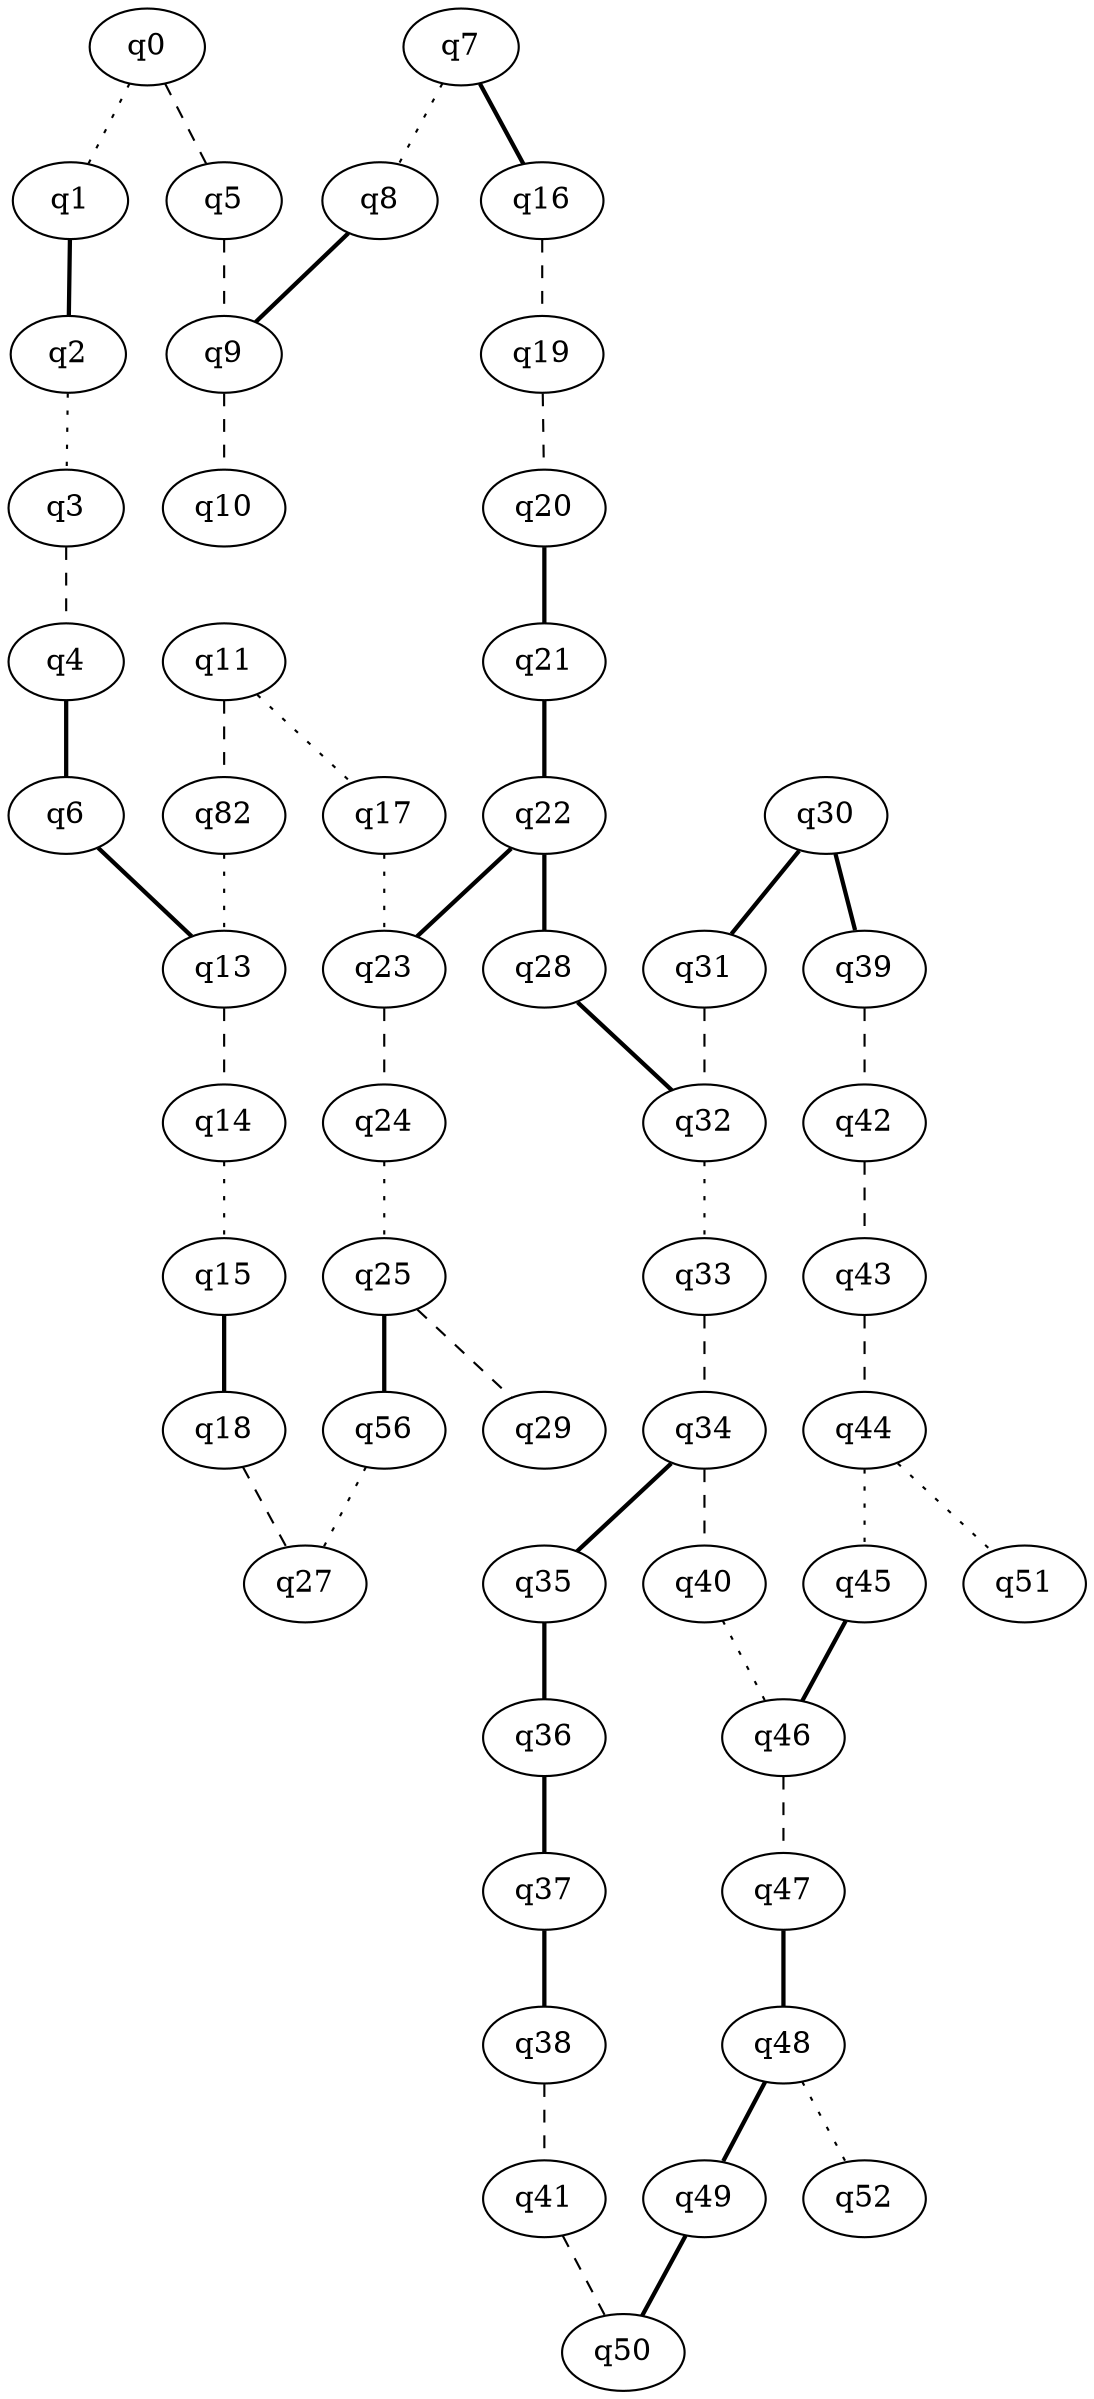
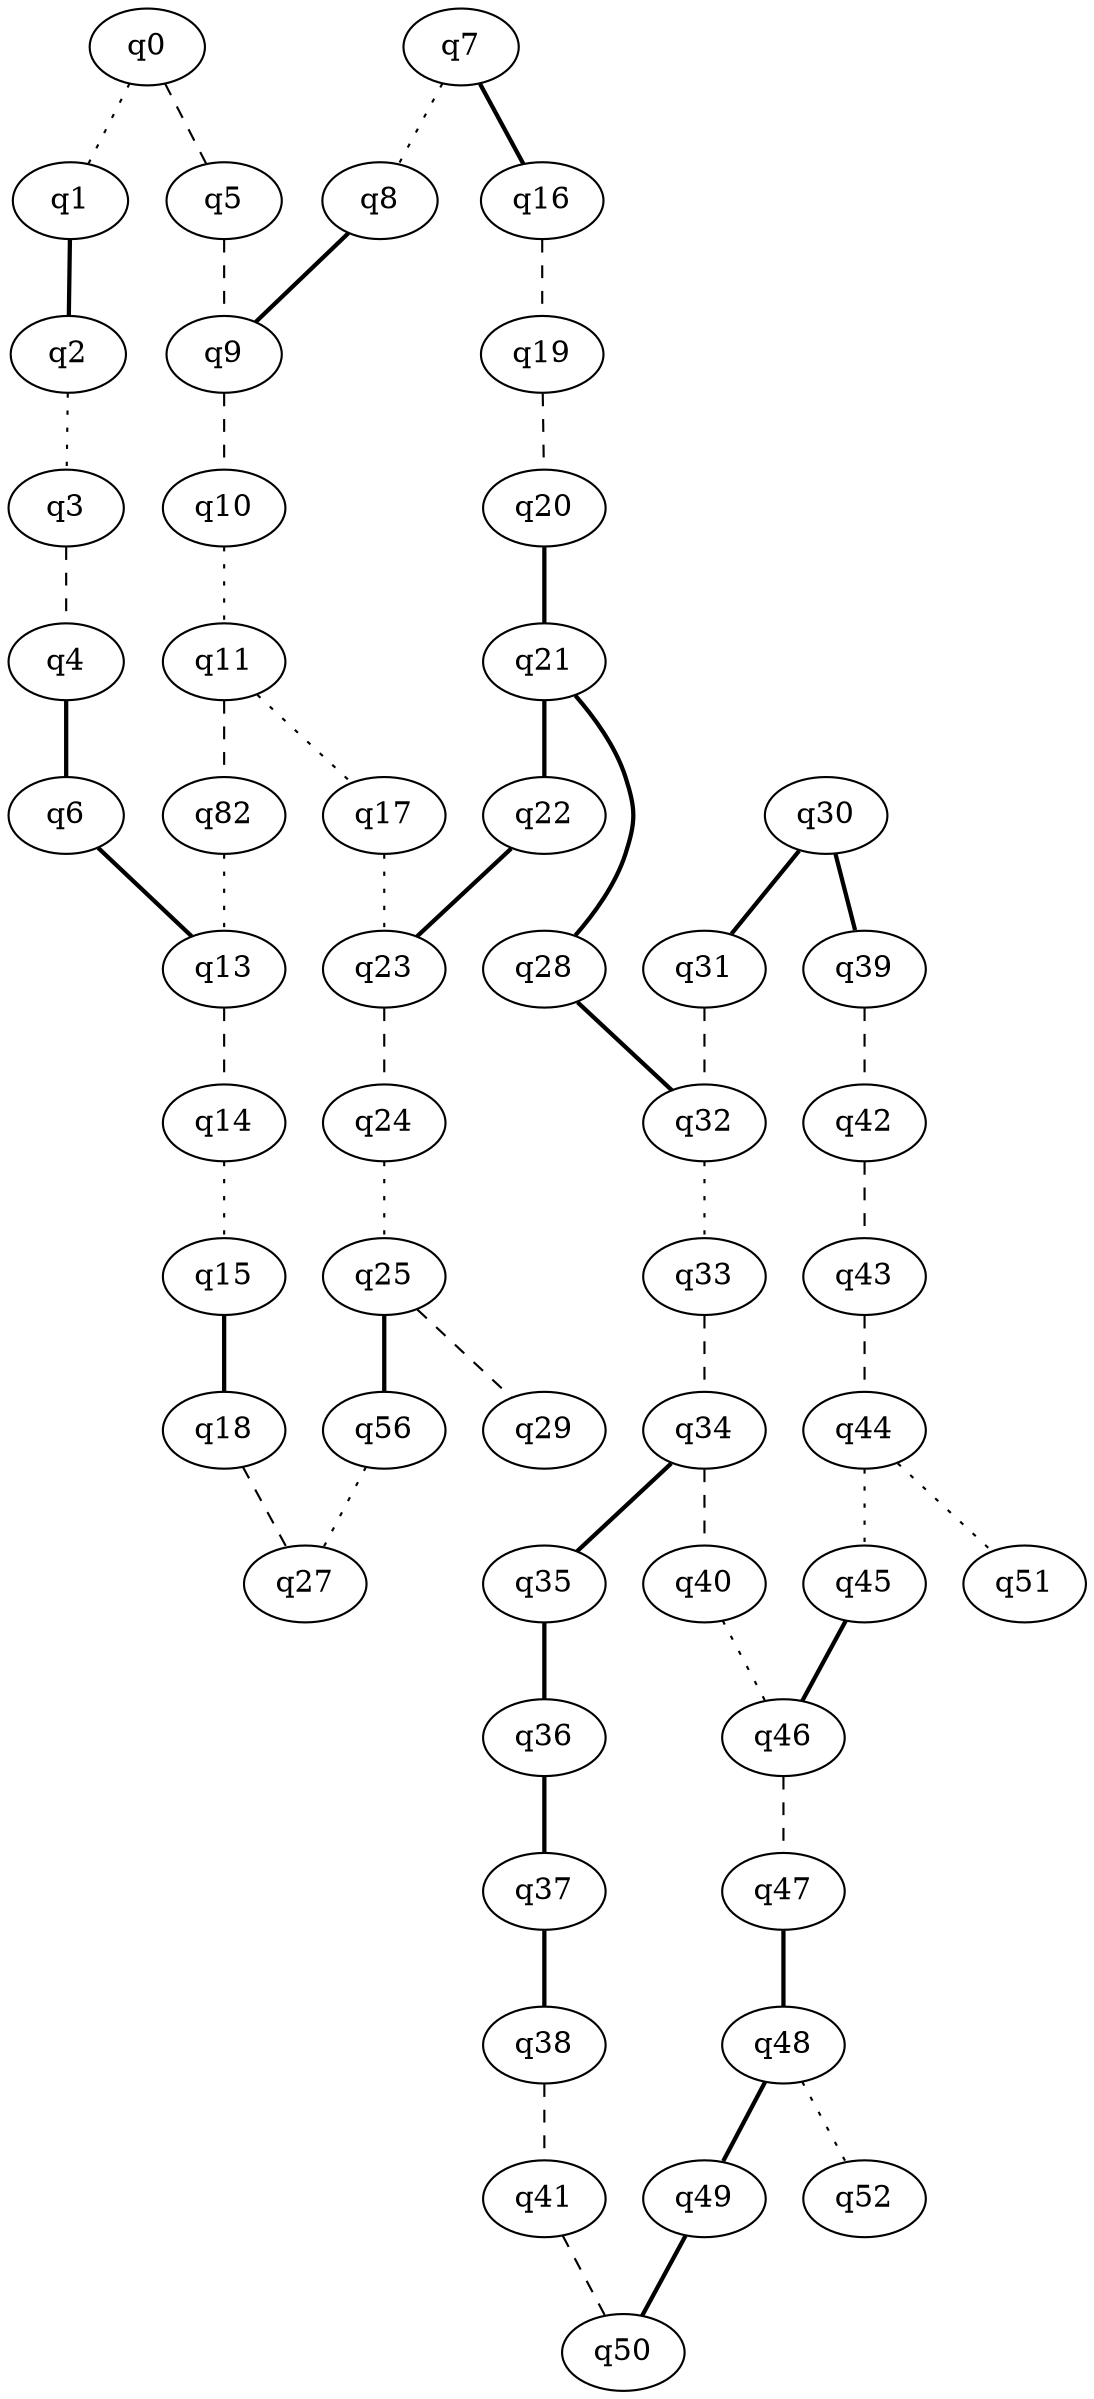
edge "q10" -- "q11": added
edge "q22" -- "q28": now "q21" -- "q28"
